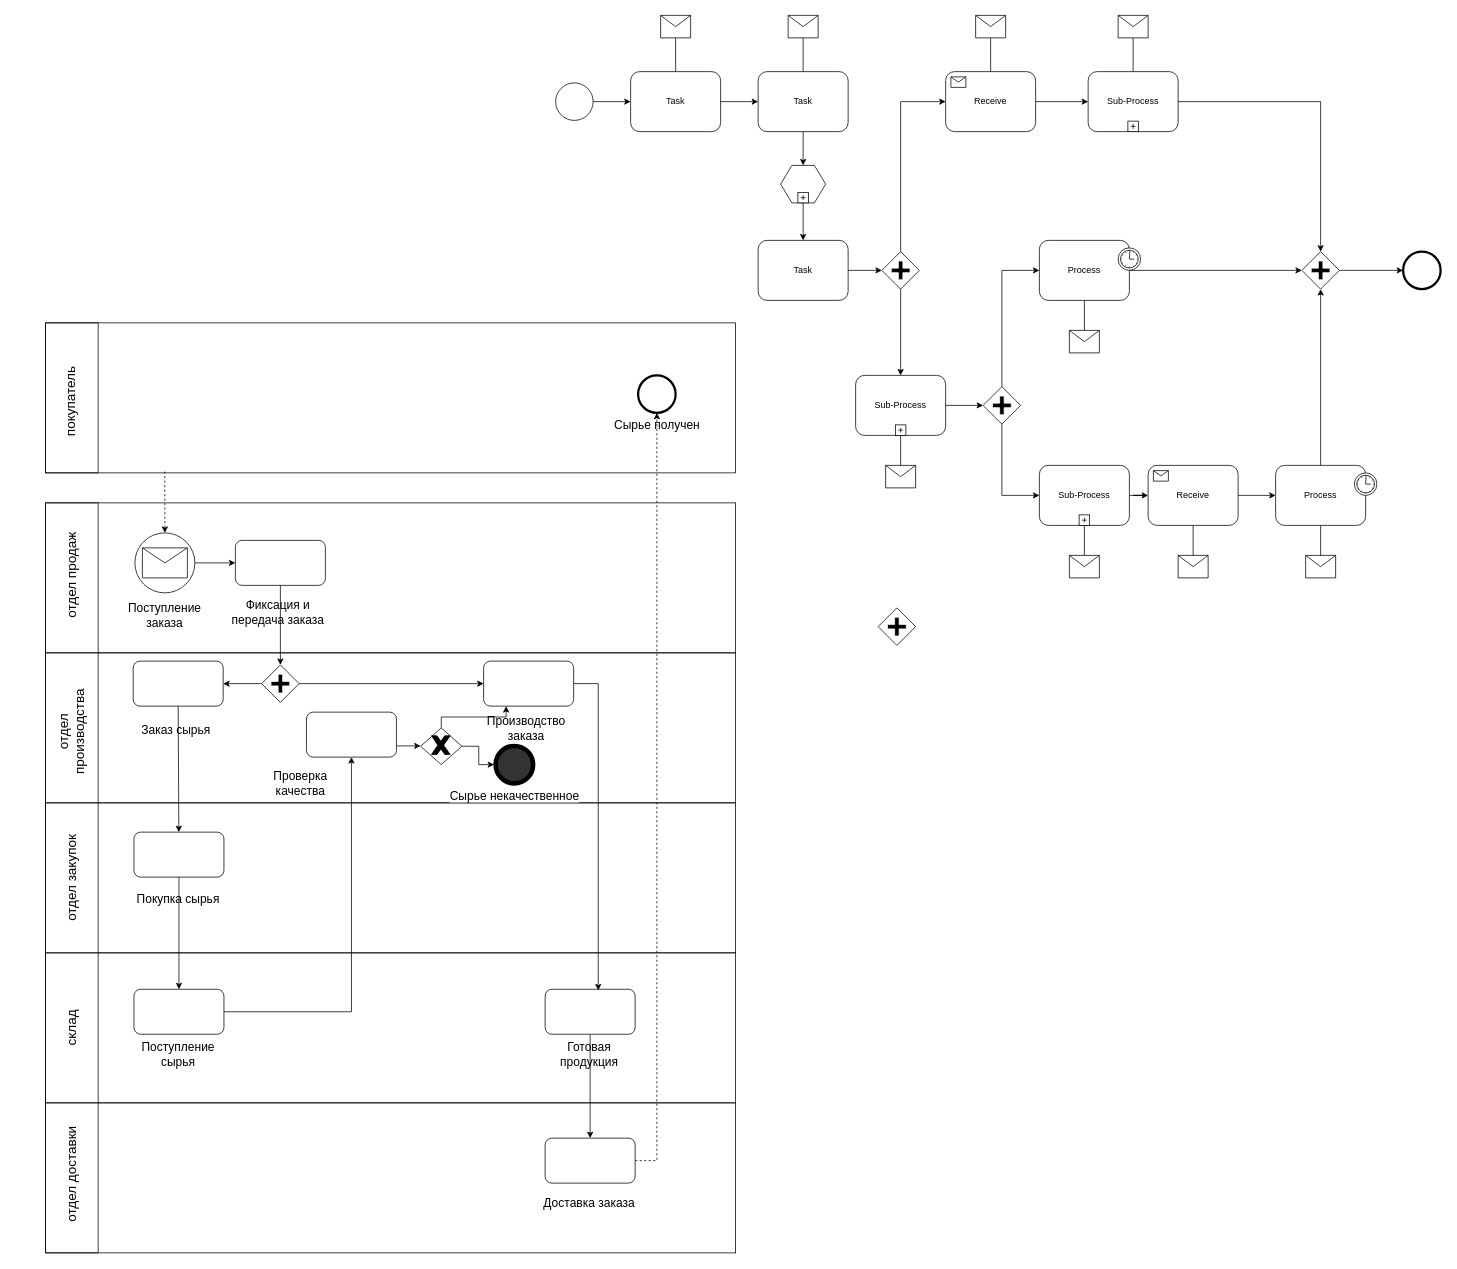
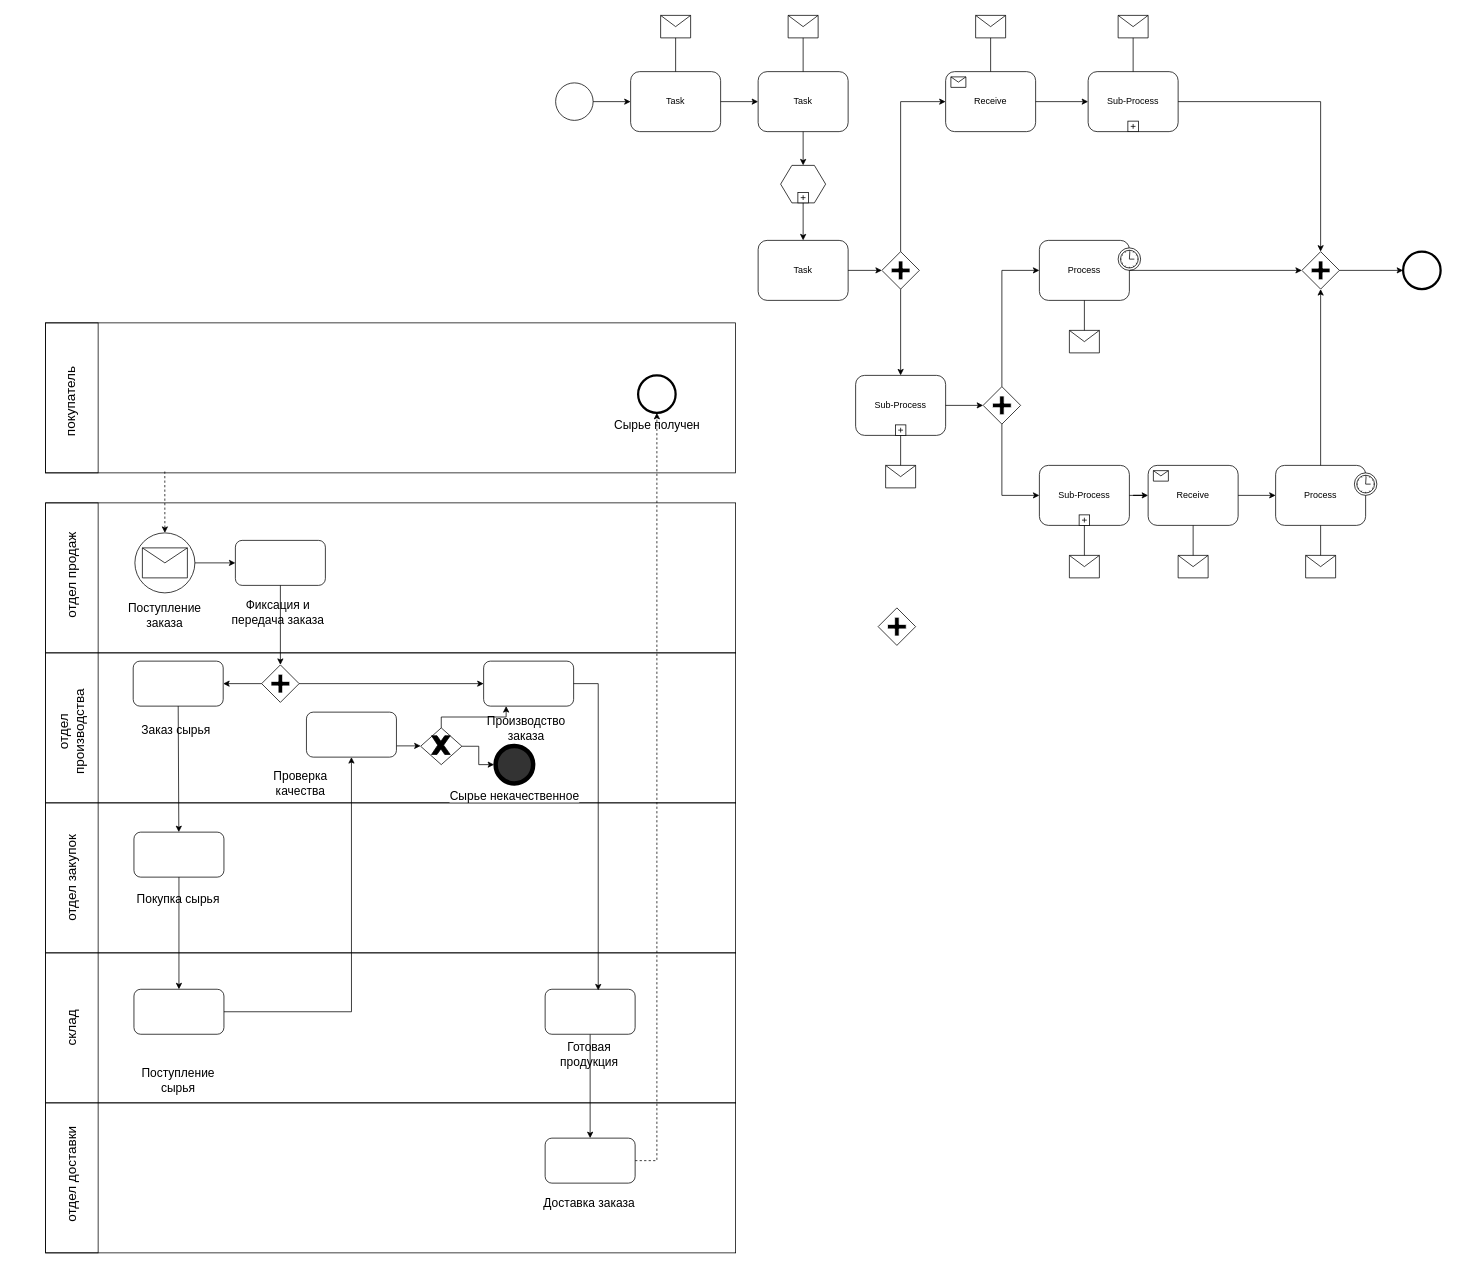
node "Поступление сырья": moved (178, 1054) -> (178, 1080)
